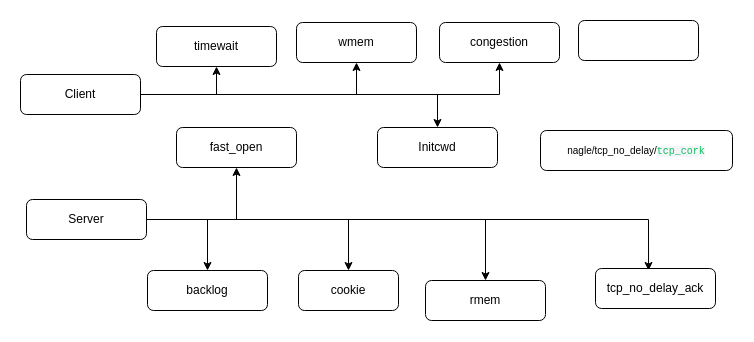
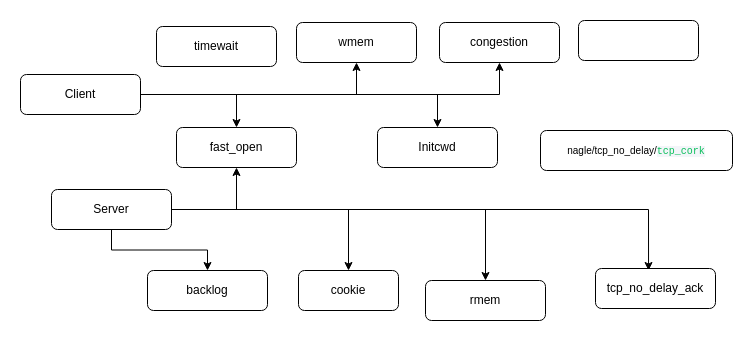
edge "Client" -> "timewait": removed
edge "Client" -> "fast_open": added
node "Server": moved (87, 220) -> (112, 210)
